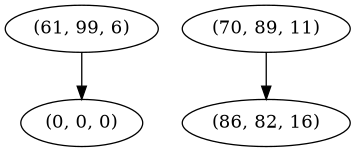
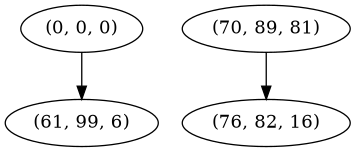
node "(70, 89, 11)": label "(70, 89, 11)" -> "(70, 89, 81)"
edge "(61, 99, 6)" -> "(0, 0, 0)": reversed
node "(86, 82, 16)": label "(86, 82, 16)" -> "(76, 82, 16)"
